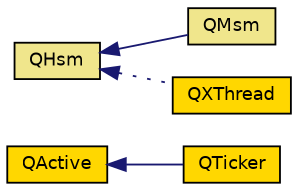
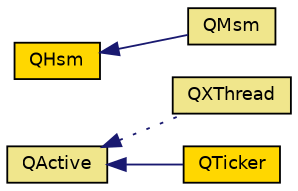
node "QHsm": fillcolor khaki -> gold
edge "QXThread" -> "QHsm": now "QXThread" -> "QActive"
node "QXThread": fillcolor gold -> khaki
node "QActive": fillcolor gold -> khaki
